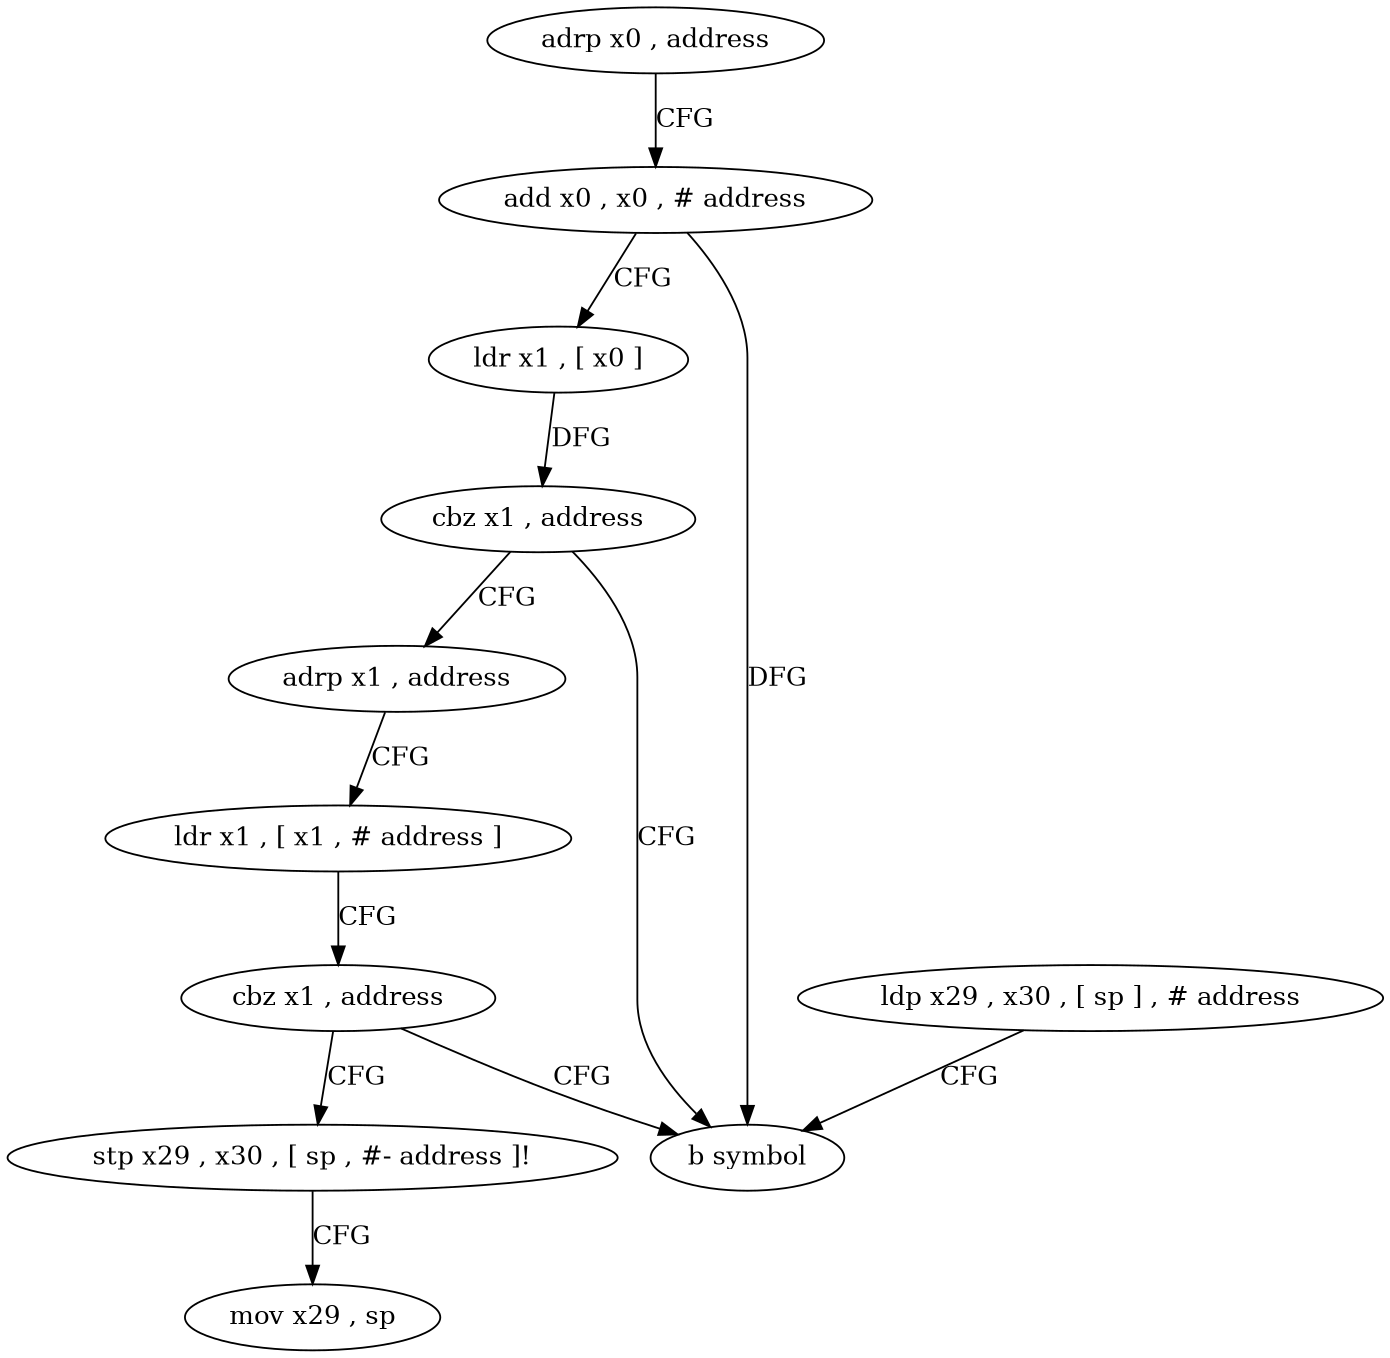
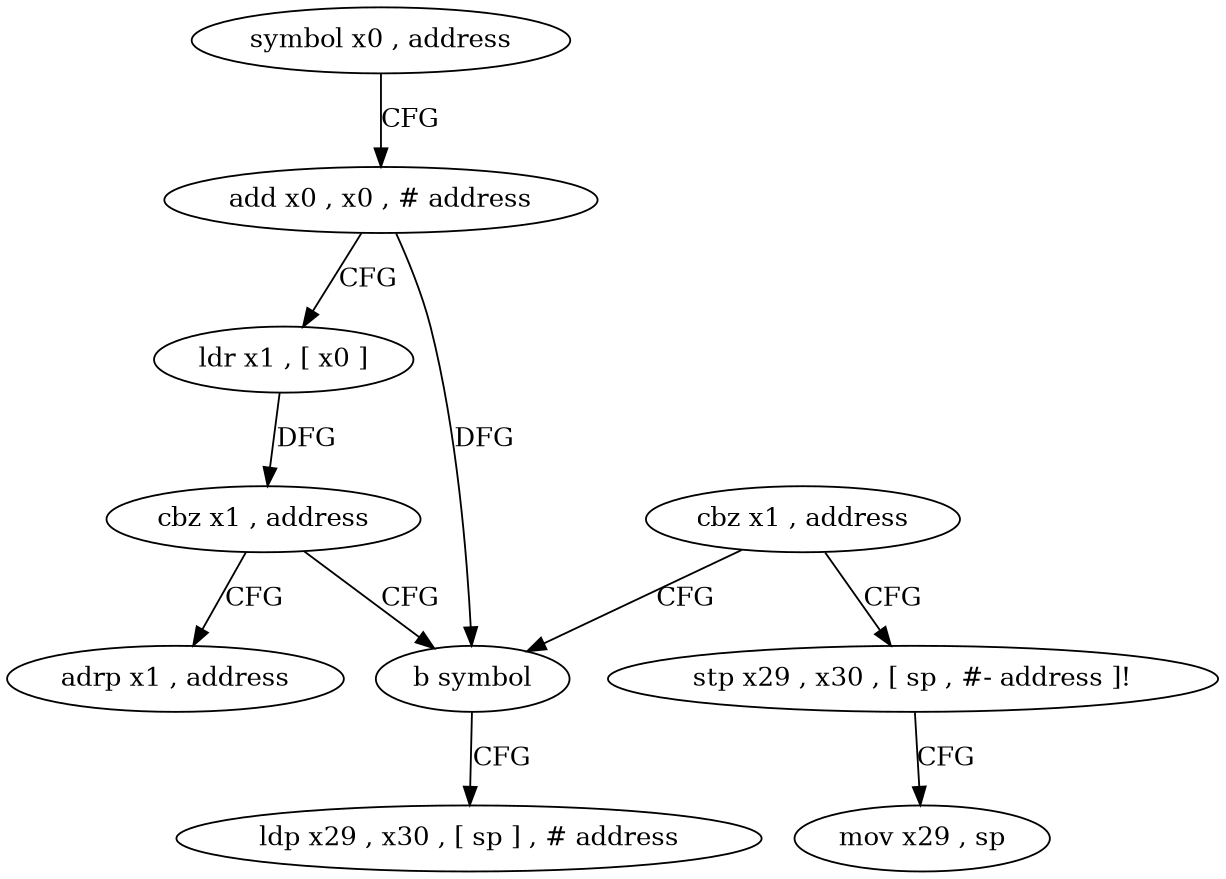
node "adrp x0 , address": label "adrp x0 , address" -> "symbol x0 , address"
node "ldr x1 , [ x1 , # address ]": removed
edge "ldp x29 , x30 , [ sp ] , # address" -> "b symbol": reversed
